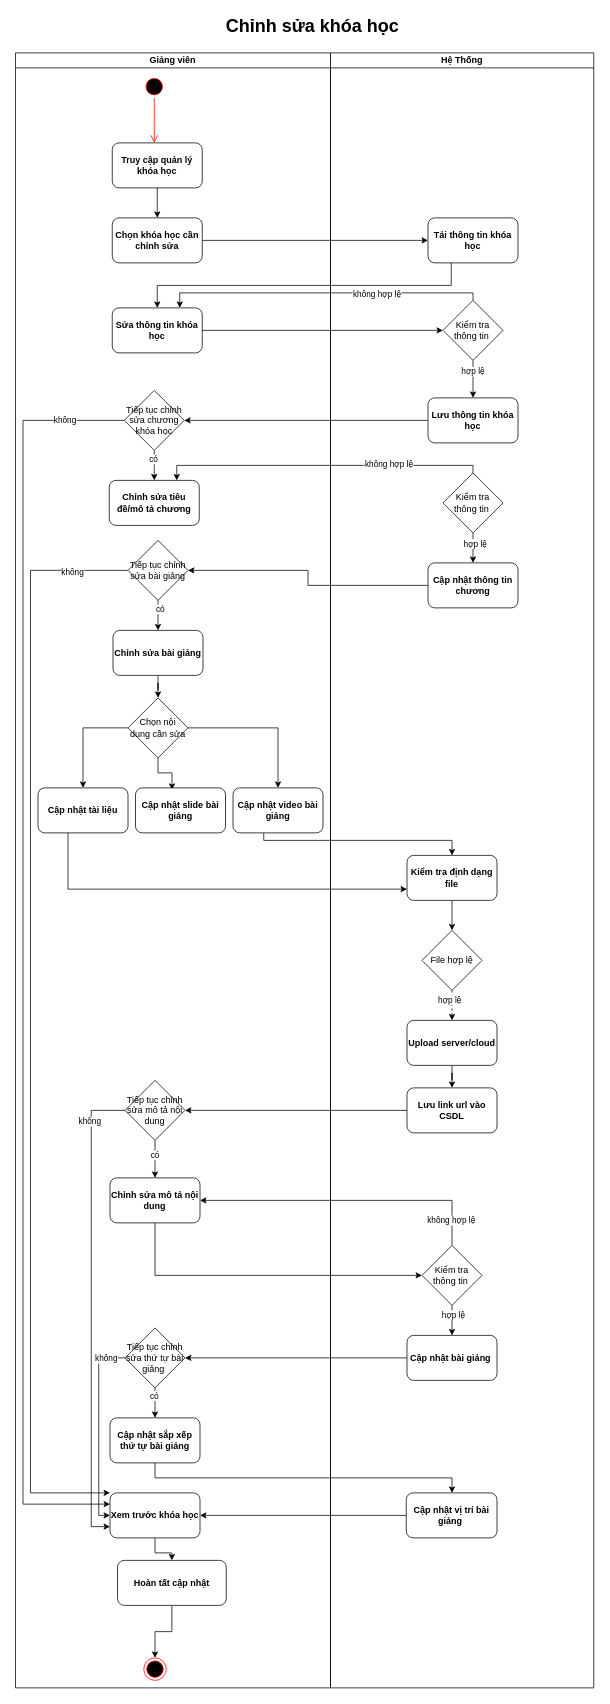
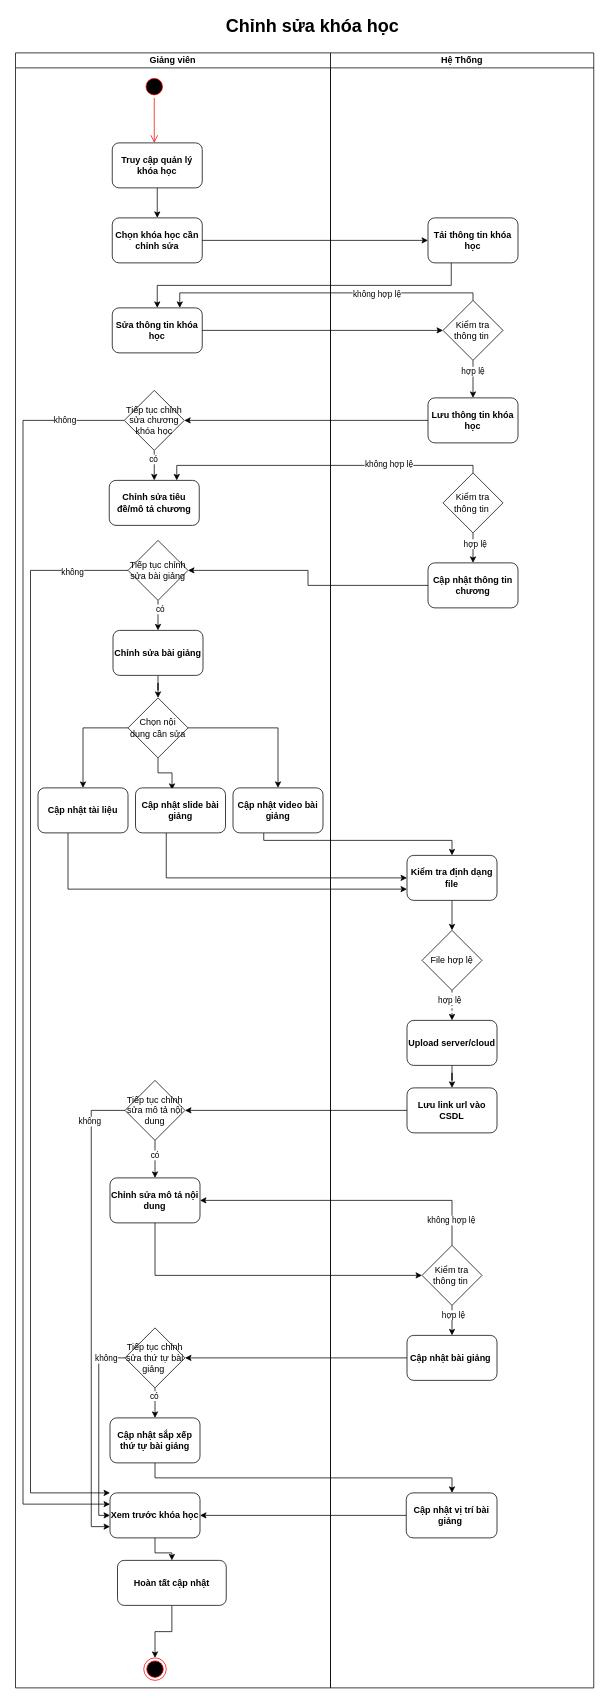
edge "Cập nhật slide bài giảng" -> "Kiểm tra định dạng file": added
